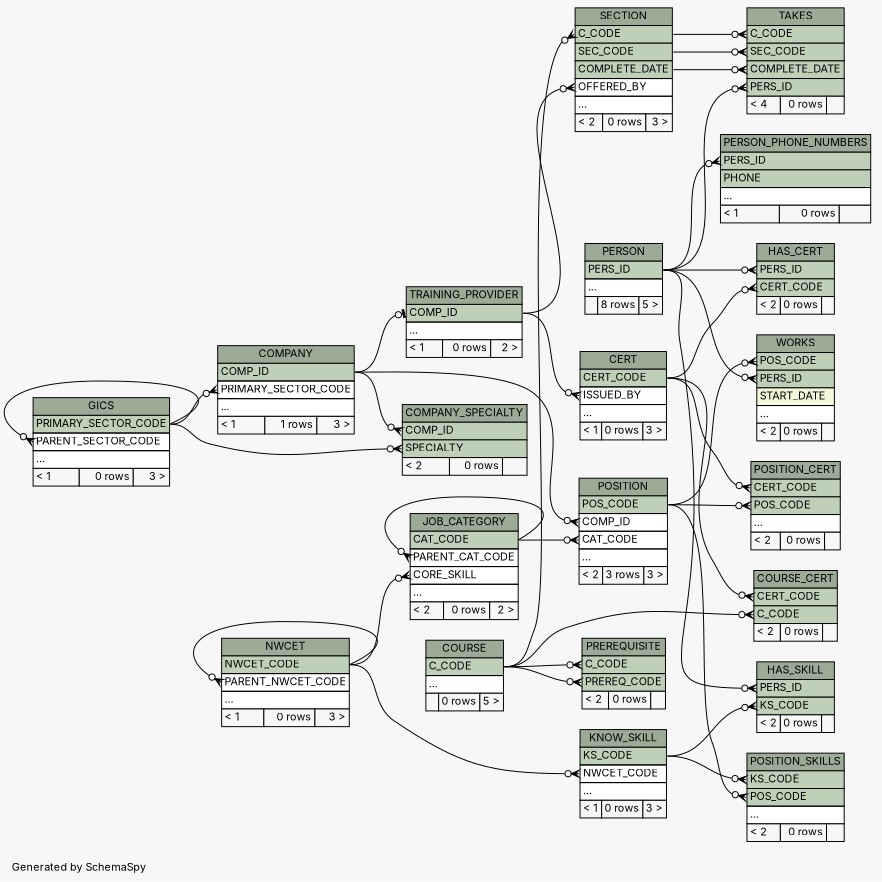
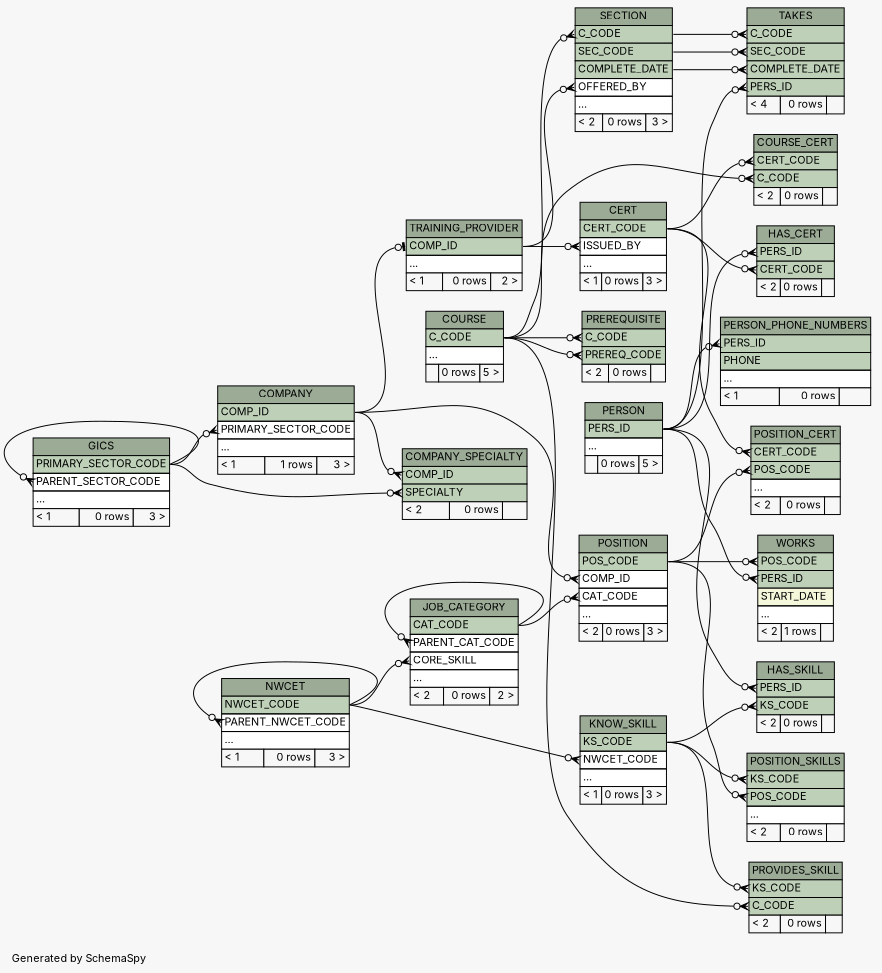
node "PERSON": text "8 rows" -> "0 rows"
node "WORKS": text "0 rows" -> "1 rows"
node "POSITION": text "3 rows" -> "0 rows"
node "PROVIDES_SKILL": added
